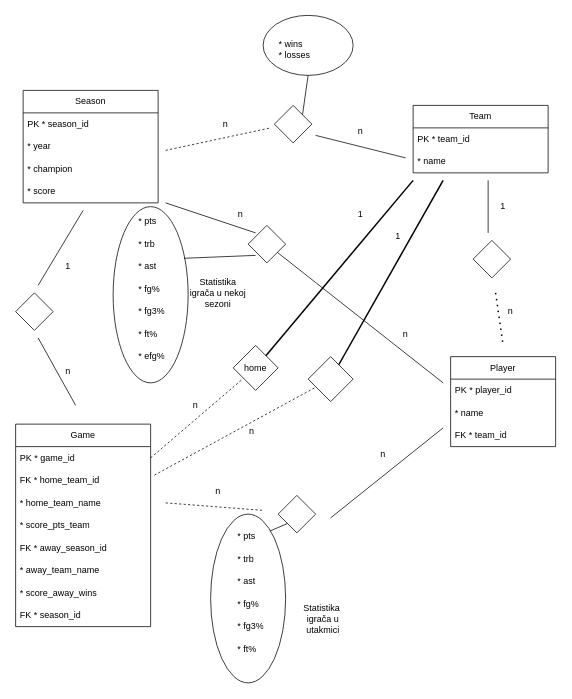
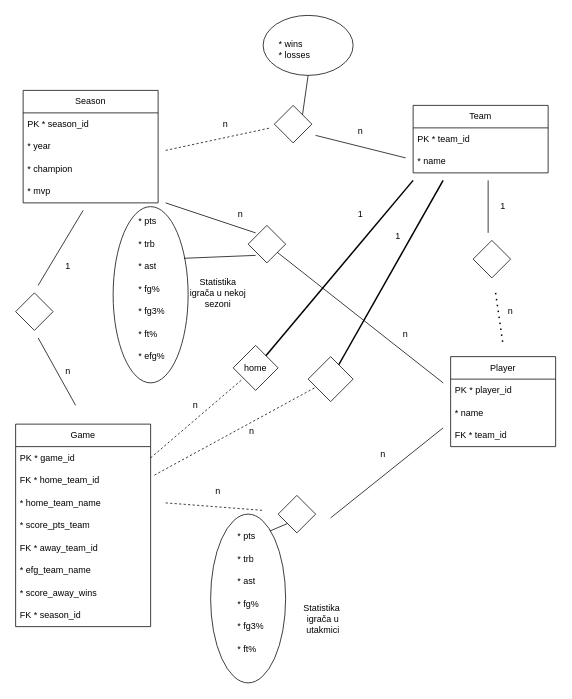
node "* score": label "* score" -> "* mvp"
node "FK * away_season_id": label "FK * away_season_id" -> "FK * away_team_id"
node "* away_team_name": label "* away_team_name" -> "* efg_team_name"
